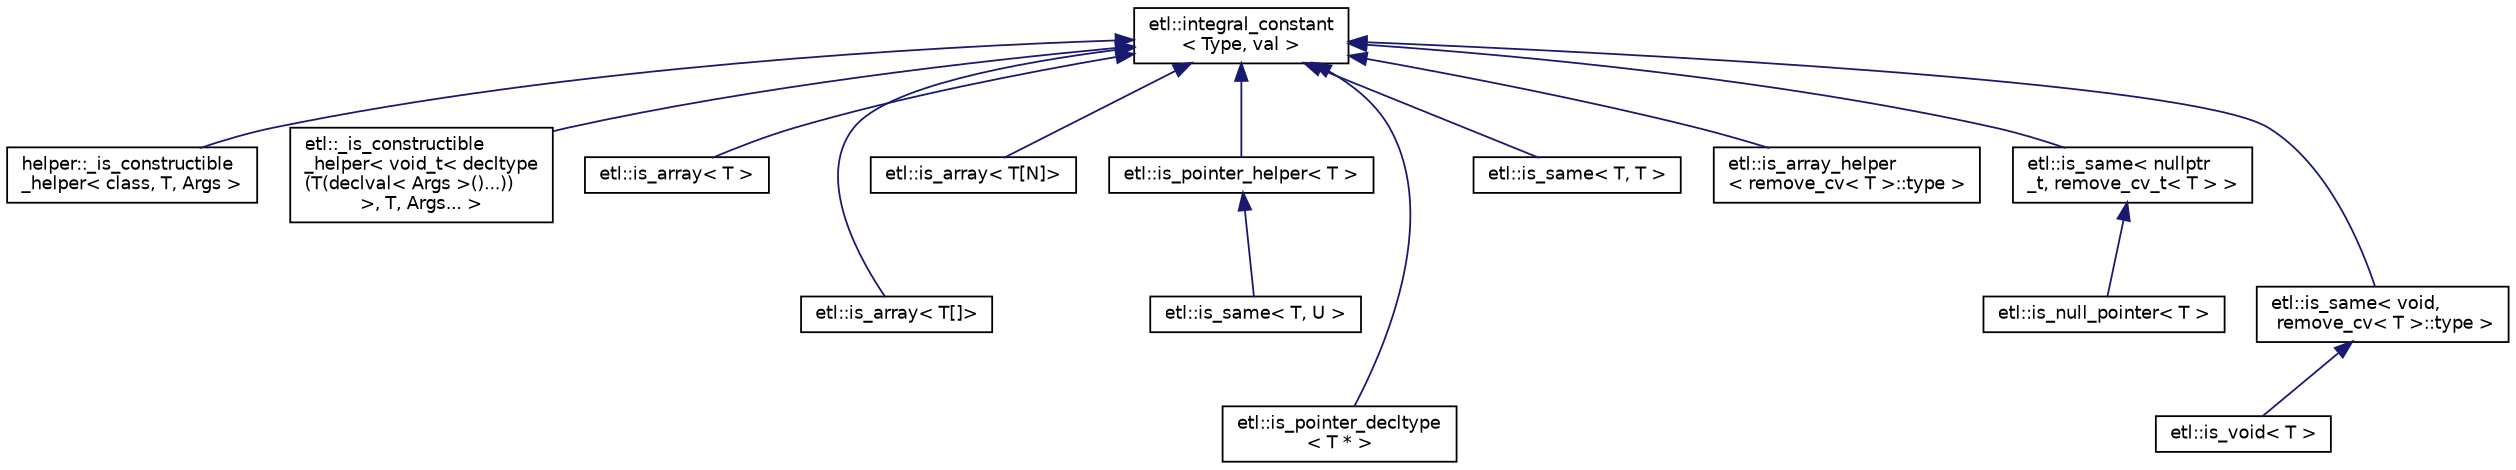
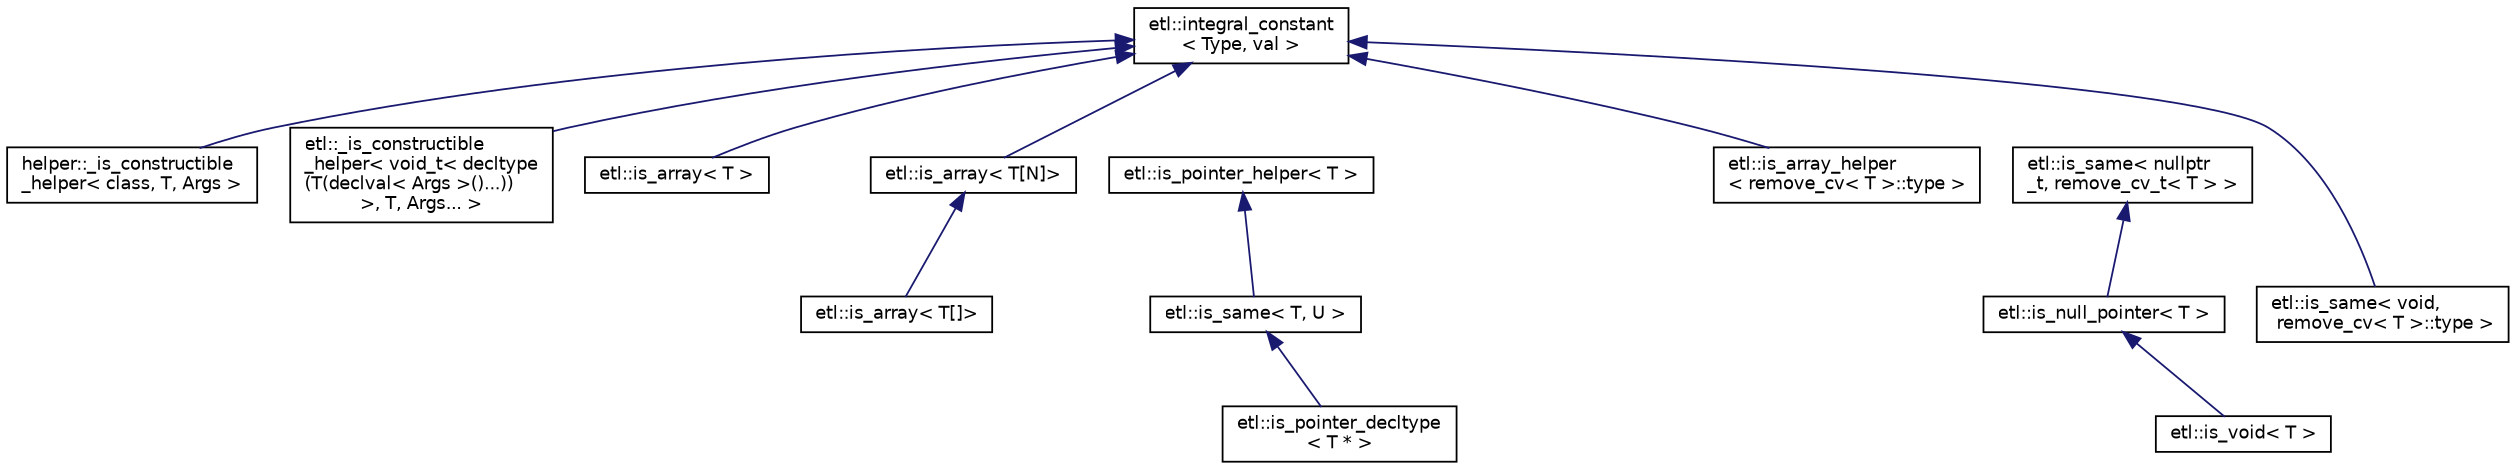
edge "etl::is_same< nullptr _t, remove_cv_t< T > >" -> "etl::integral_constant < Type, val >": removed
edge "etl::is_pointer_helper< T >" -> "etl::integral_constant < Type, val >": removed
edge "etl::is_array< T[]>" -> "etl::integral_constant < Type, val >": now "etl::is_array< T[]>" -> "etl::is_array< T[N]>"
node "etl::is_same< T, T >": removed
edge "etl::is_pointer_decltype < T * >" -> "etl::integral_constant < Type, val >": now "etl::is_pointer_decltype < T * >" -> "etl::is_same< T, U >"
edge "etl::is_void< T >" -> "etl::is_same< void, remove_cv< T >::type >": now "etl::is_void< T >" -> "etl::is_null_pointer< T >"
